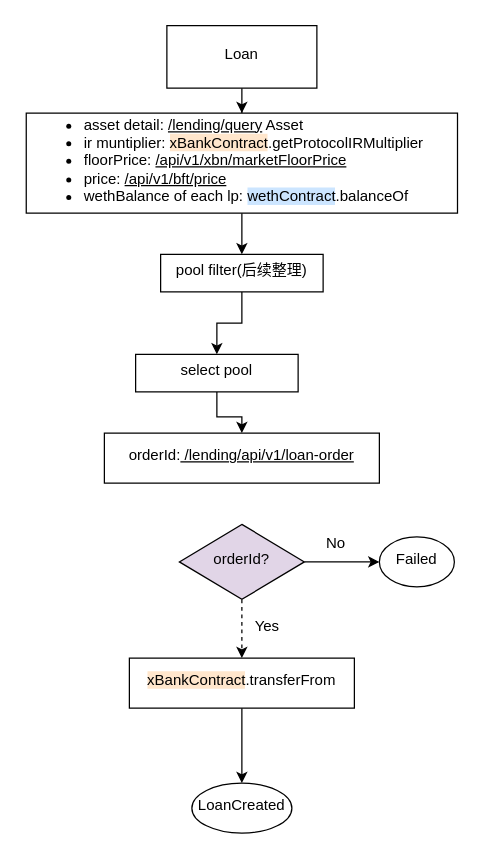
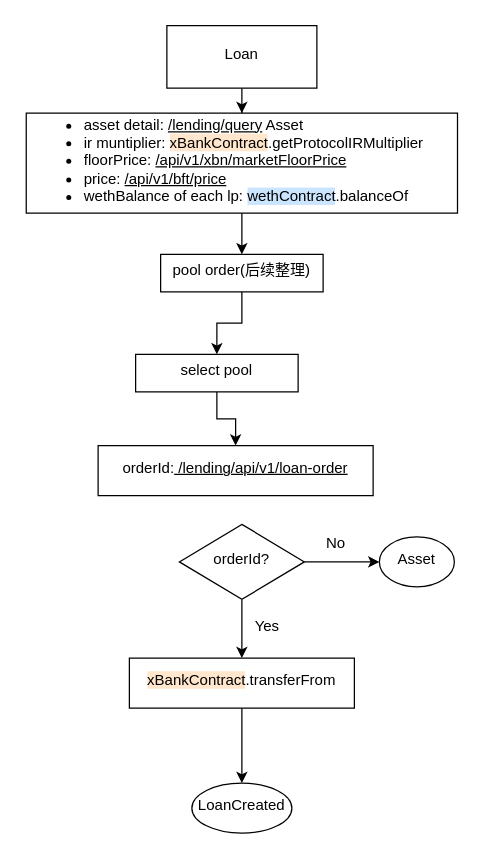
node "pool filter(后续整理)": label "pool filter(后续整理)" -> "pool order(后续整理)"
node "orderId: /lending/api/v1/loan-order": moved (242, 458) -> (236, 471)
node "Failed": label "Failed" -> "Asset"
node "orderId?": fillcolor #e1d5e7 -> #ffffff
edge "orderId?" -> "xBankContract.transferFrom": style dashed -> solid
